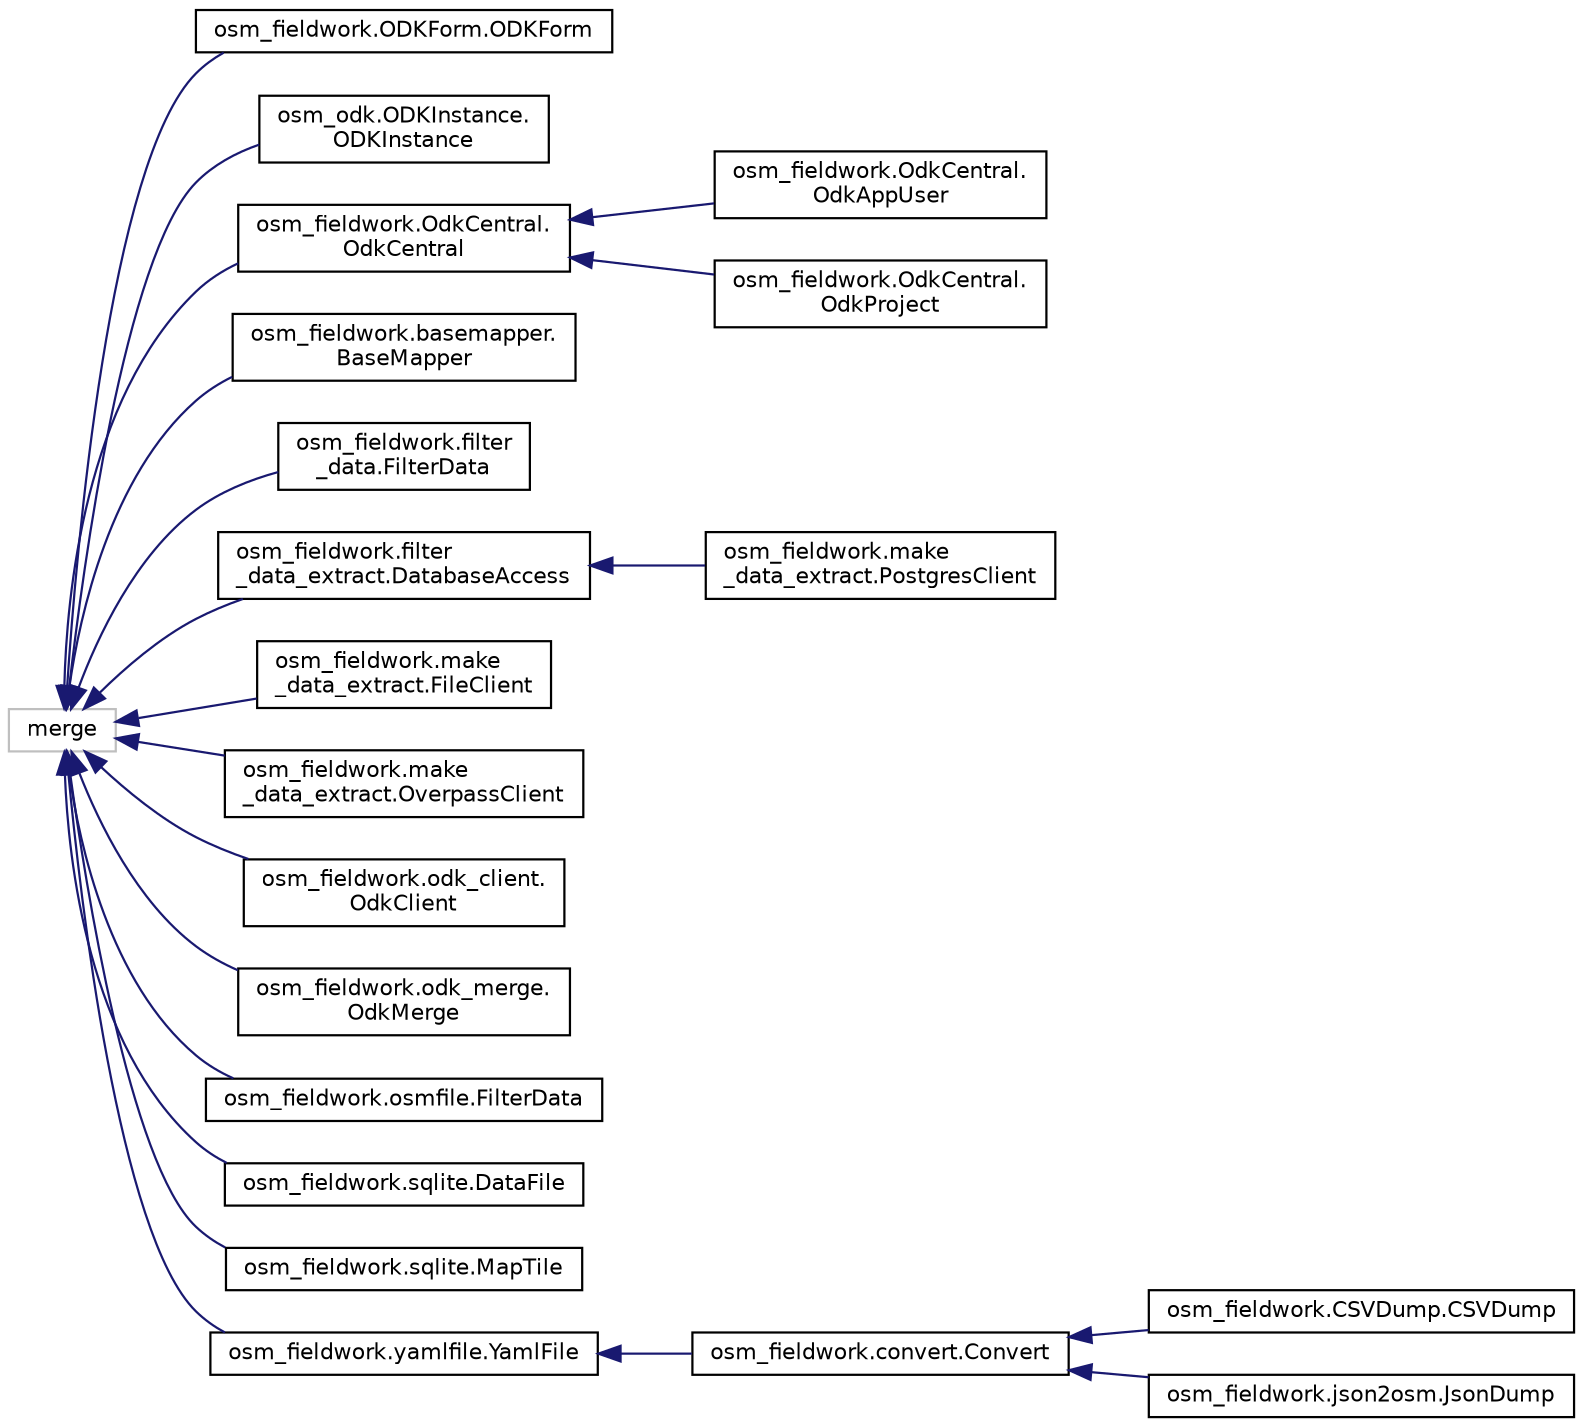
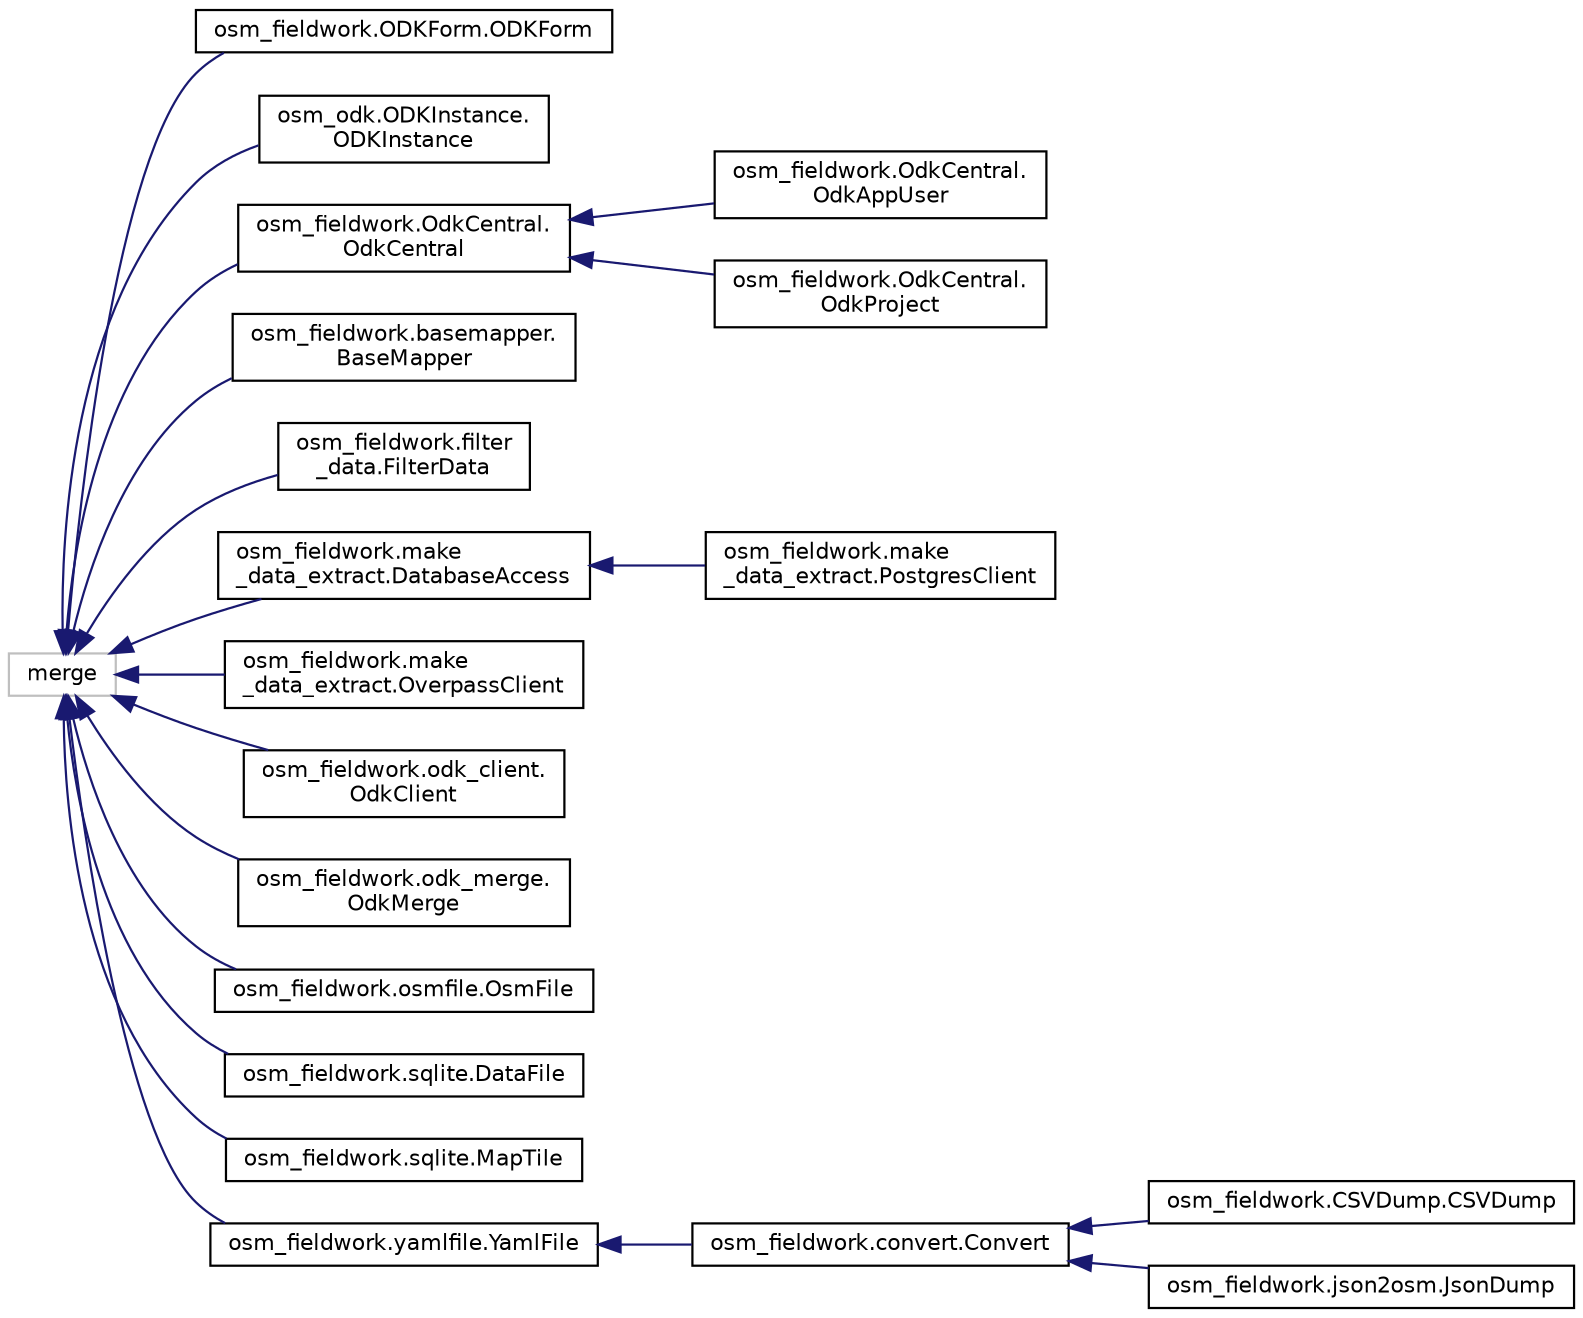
node "osm_fieldwork.filter _data_extract.DatabaseAccess": label "osm_fieldwork.filter _data_extract.DatabaseAccess" -> "osm_fieldwork.make _data_extract.DatabaseAccess"
node "osm_fieldwork.make _data_extract.FileClient": removed
node "osm_fieldwork.osmfile.FilterData": label "osm_fieldwork.osmfile.FilterData" -> "osm_fieldwork.osmfile.OsmFile"
